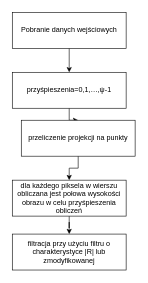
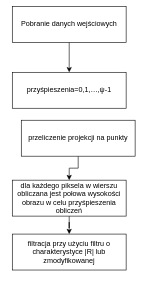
node "Pobranie danych wejściowych": moved (69, 30) -> (69, 24)
edge "przyśpieszenia=0,1,…,ψ-1" -> "przeliczenie projekcji na punkty": removed
